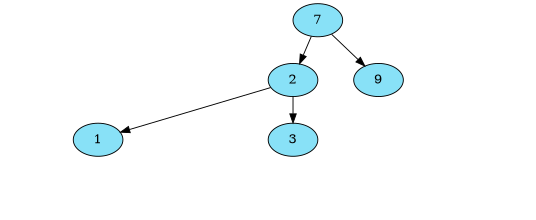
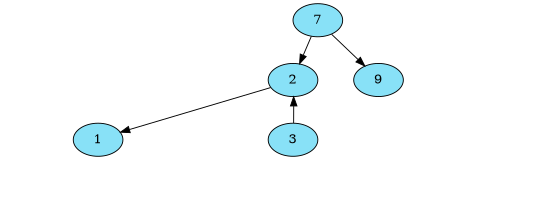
edge "2" -> "3": reversed
